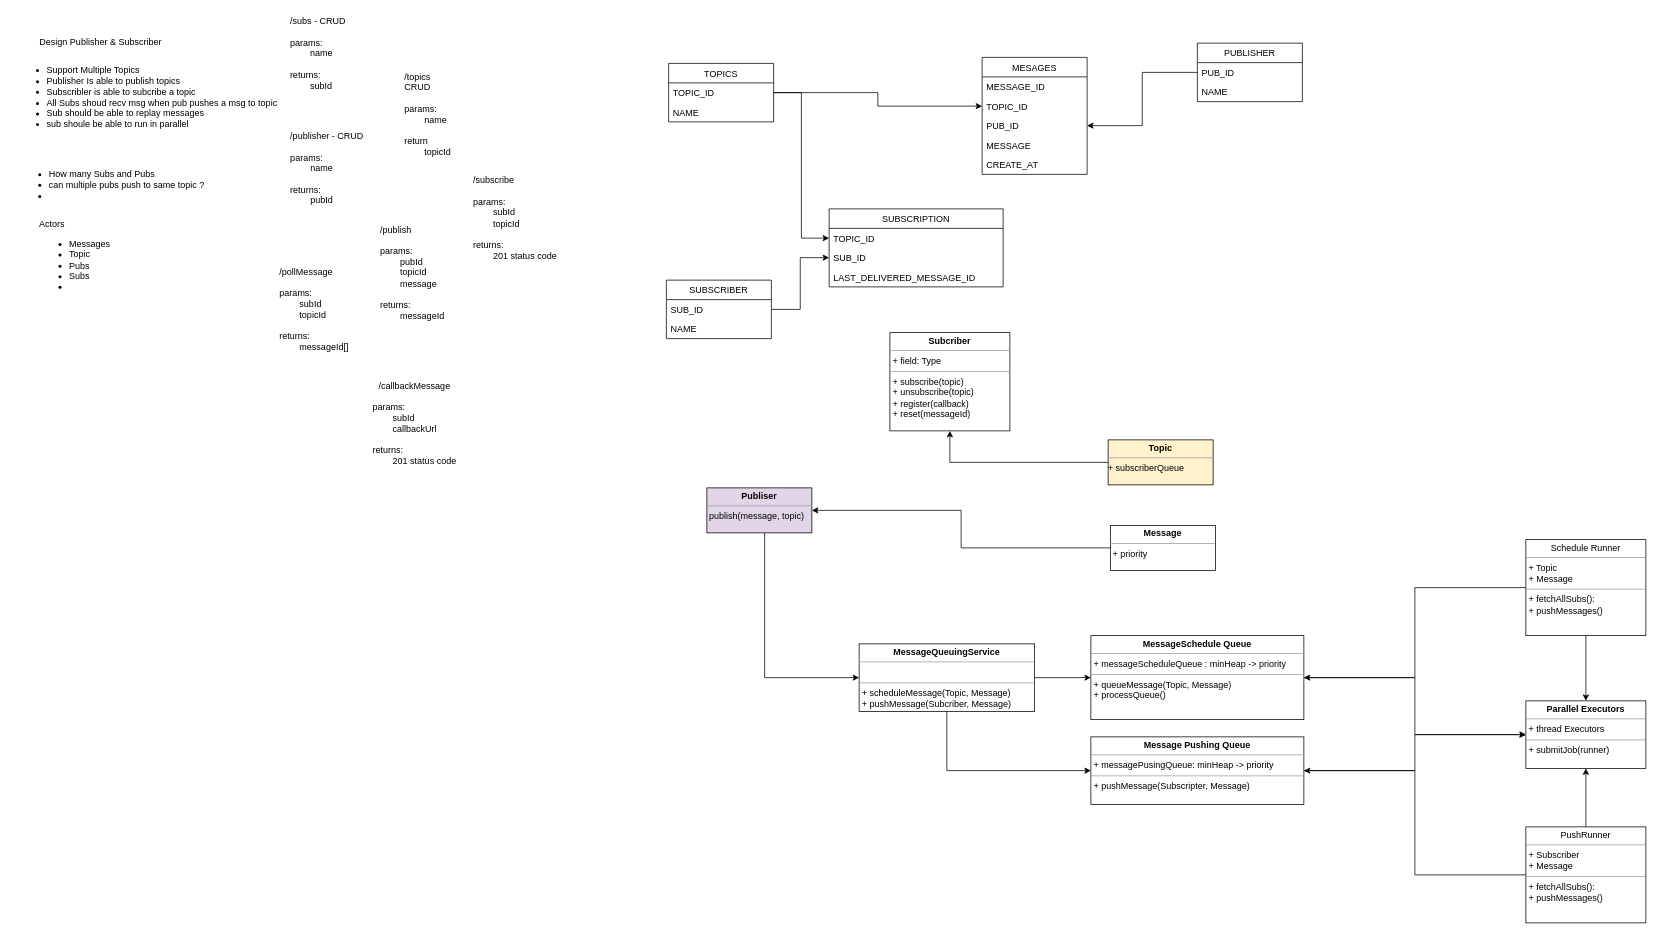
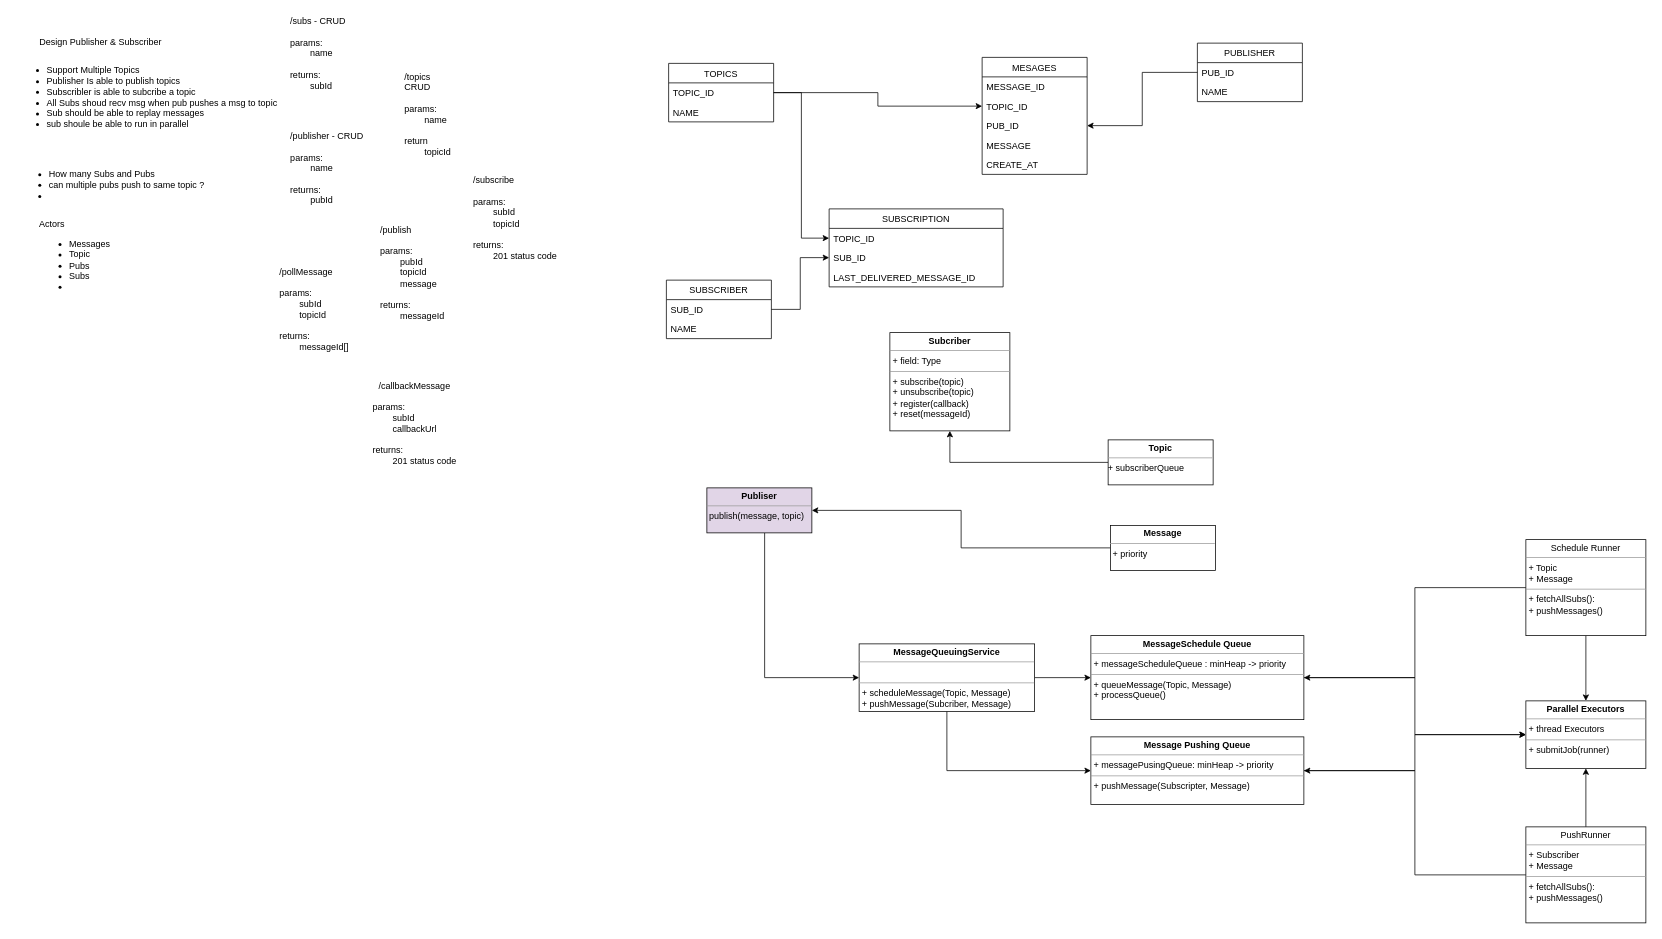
node "Topic + subscriberQueue": fillcolor #fff2cc -> #ffffff
